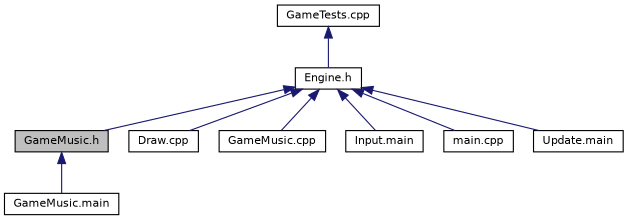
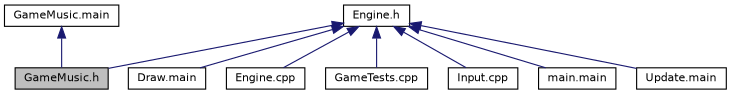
edge "Engine.h" -> "GameTests.cpp": reversed
node "Draw.cpp": label "Draw.cpp" -> "Draw.main"
node "GameMusic.cpp": label "GameMusic.cpp" -> "Engine.cpp"
node "Input.main": label "Input.main" -> "Input.cpp"
node "main.cpp": label "main.cpp" -> "main.main"
edge "GameMusic.main" -> "GameMusic.h": reversed
